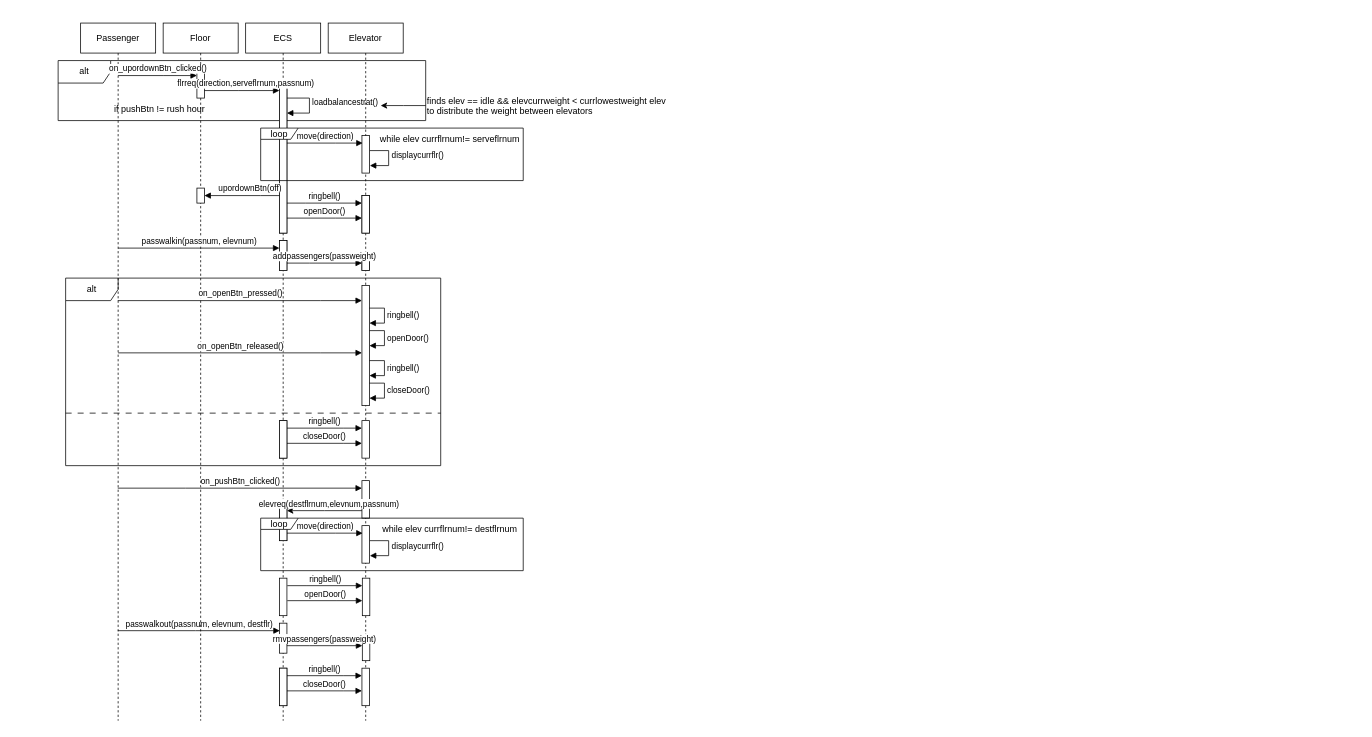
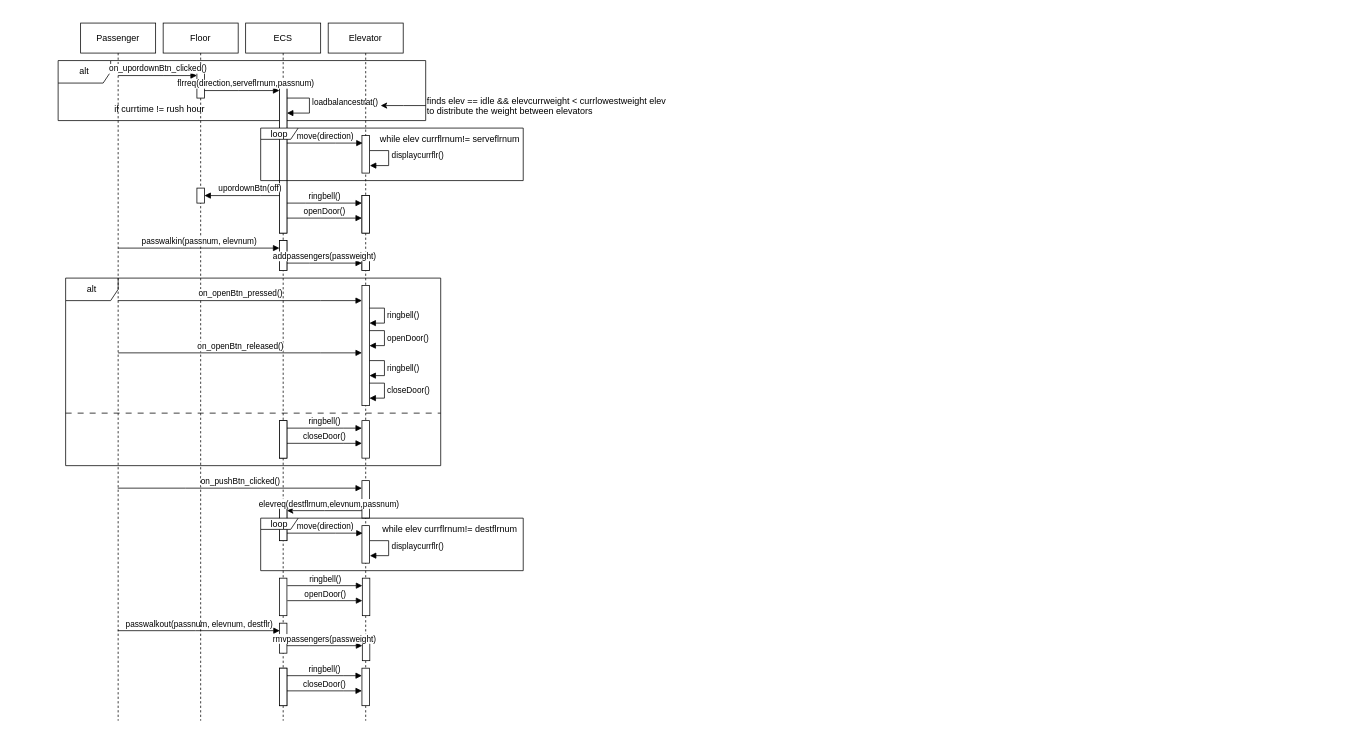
node "if pushBtn != rush hour": label "if pushBtn != rush hour" -> "if currtime != rush hour"
